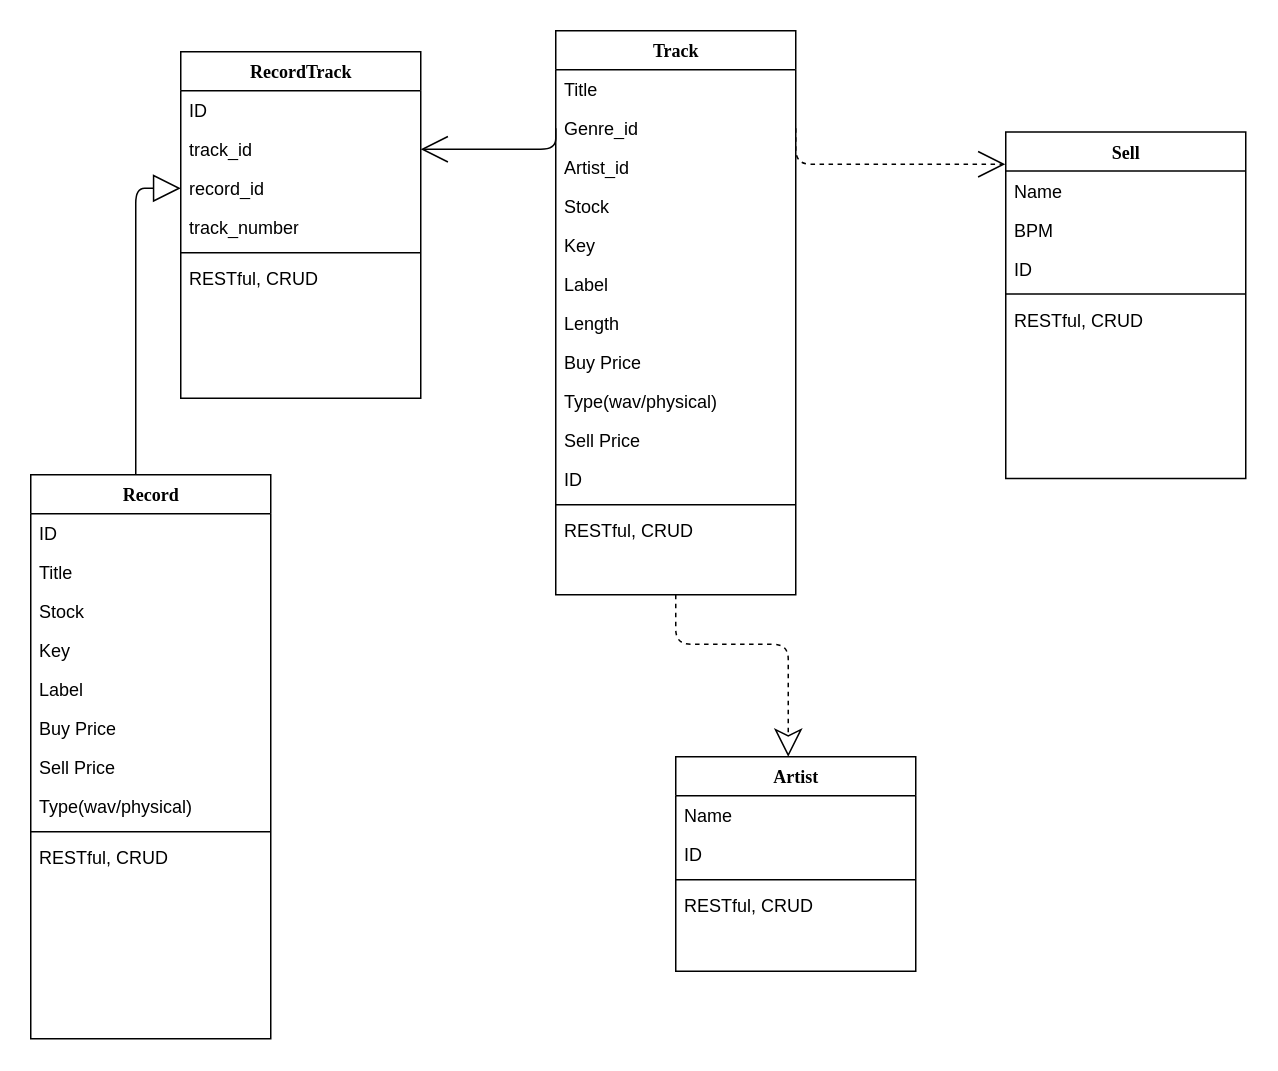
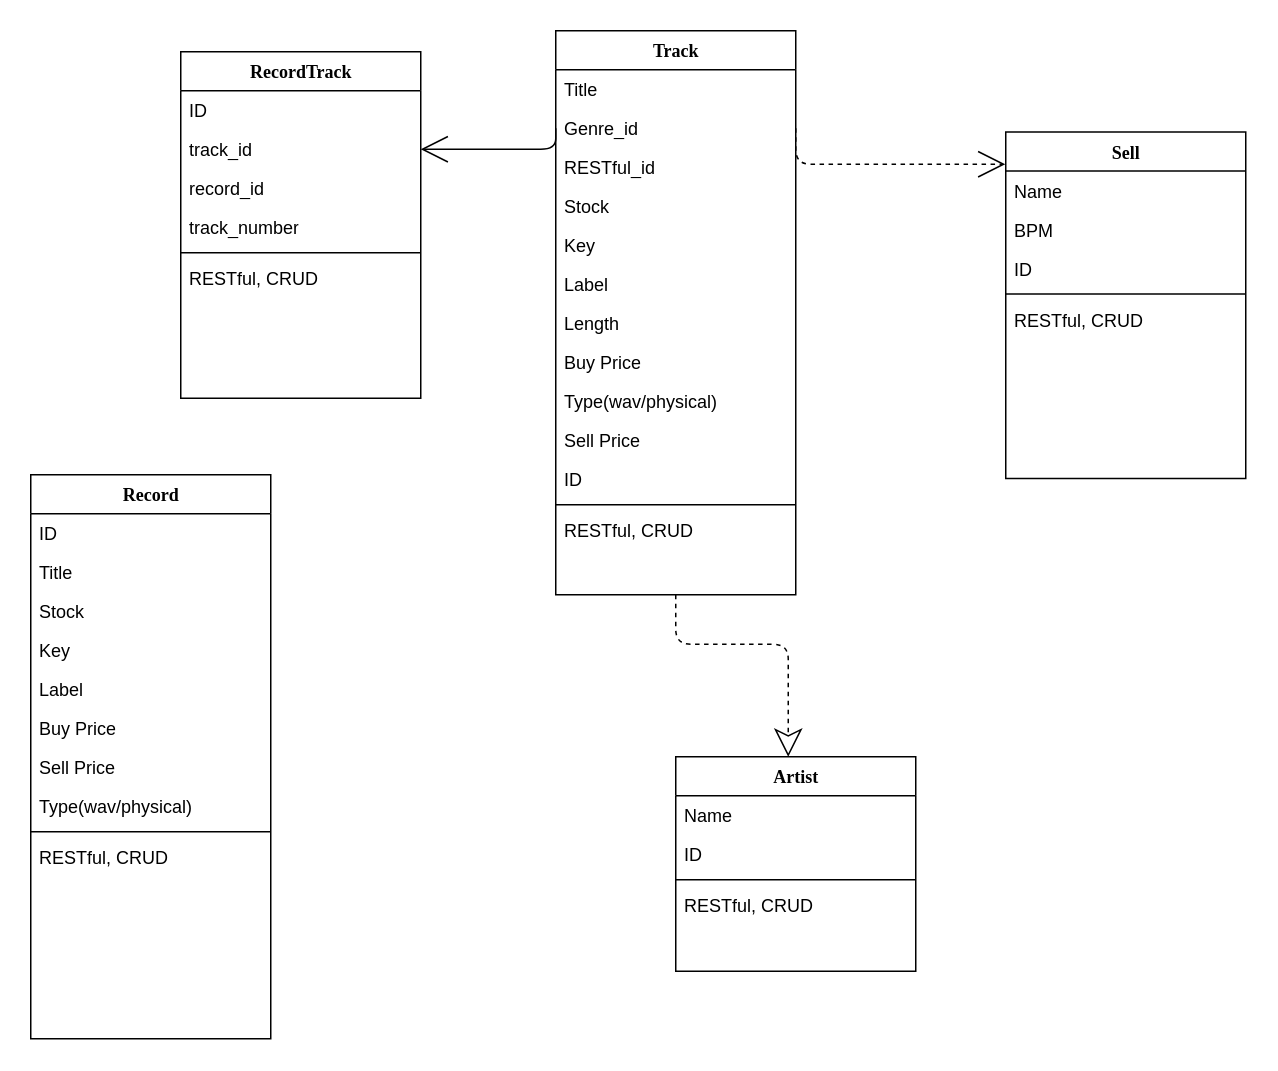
node "Artist_id": label "Artist_id" -> "RESTful_id"
edge "Record" -> "record_id": removed
